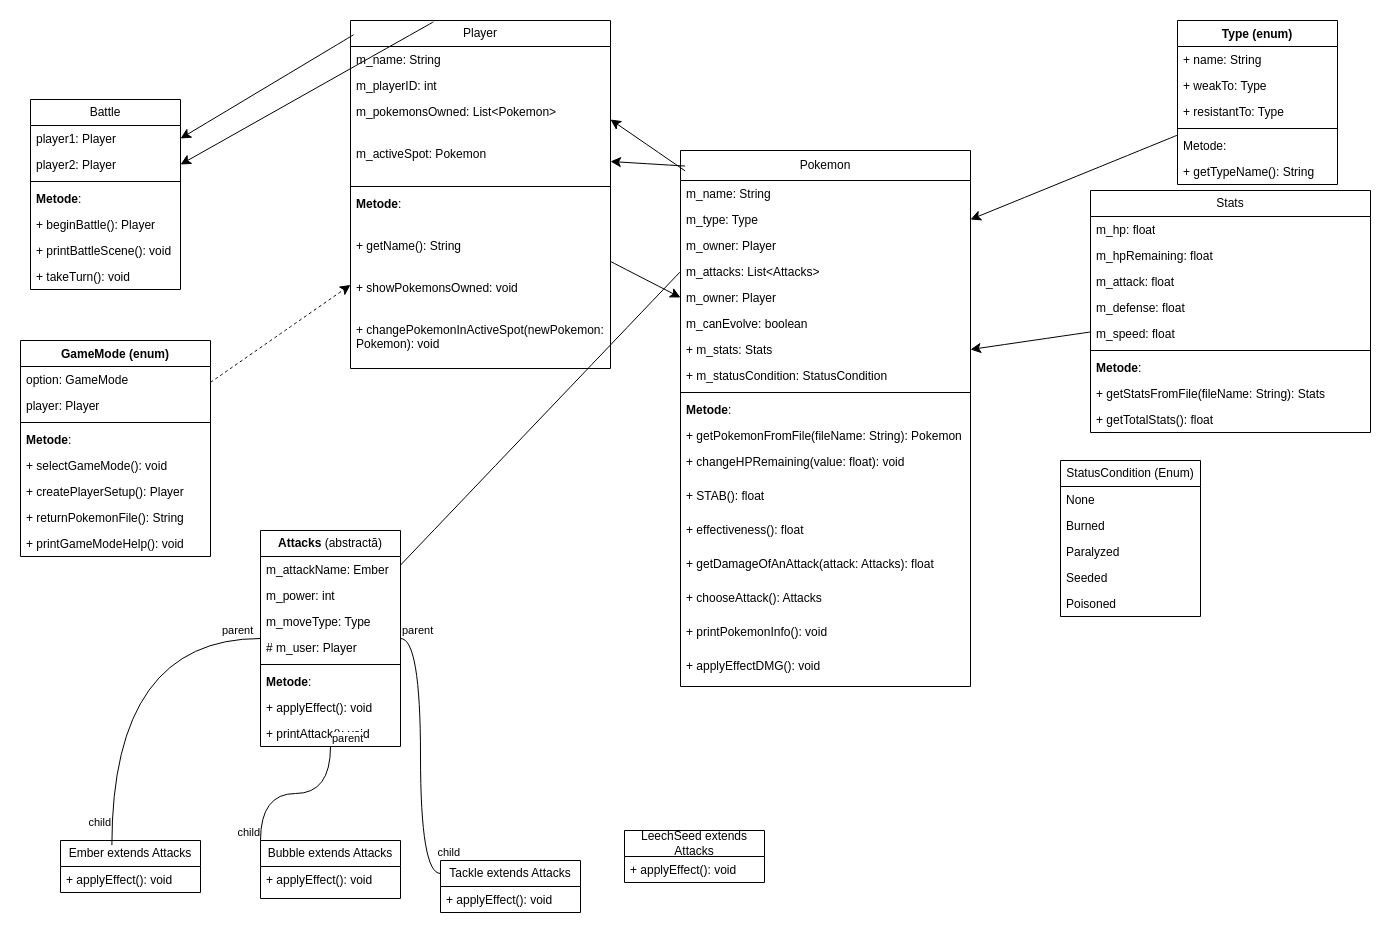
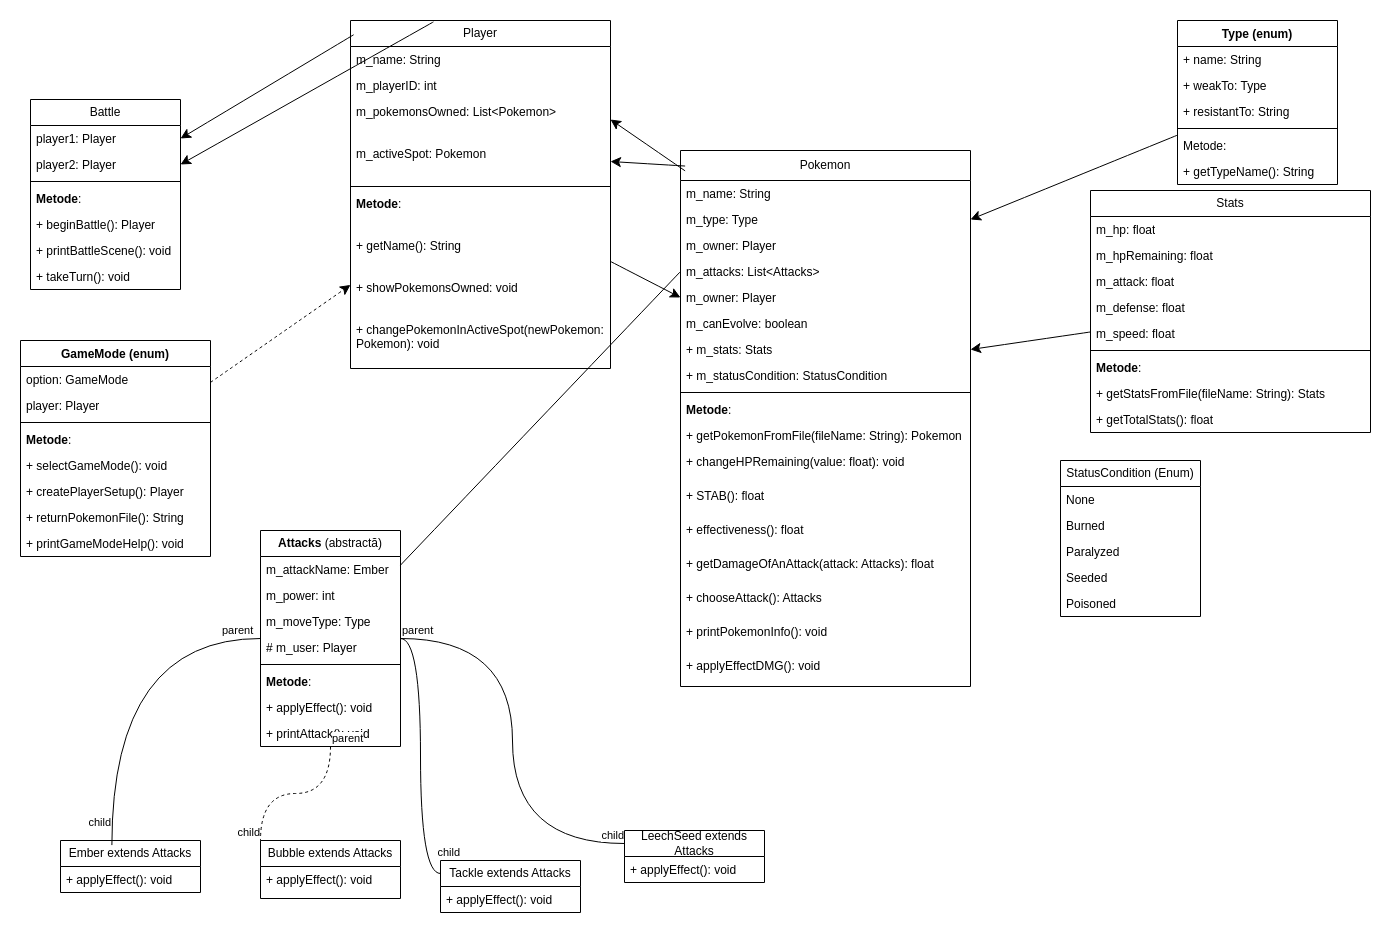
node "+ resistantTo: Type": label "+ resistantTo: Type" -> "+ resistantTo: String"
edge "Attacks (abstractă)" -- "LeechSeed extends Attacks": added, labels "parent", "child"
edge "Attacks (abstractă)" -- "Bubble extends Attacks": style solid -> dashed
